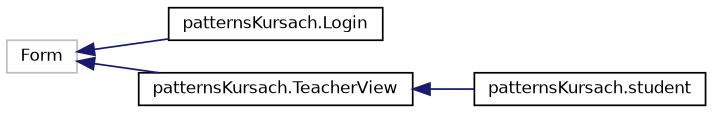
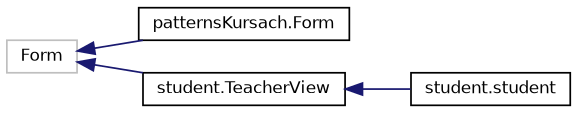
node "patternsKursach.Login": label "patternsKursach.Login" -> "patternsKursach.Form"
node "patternsKursach.TeacherView": label "patternsKursach.TeacherView" -> "student.TeacherView"
node "patternsKursach.student": label "patternsKursach.student" -> "student.student"
